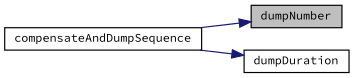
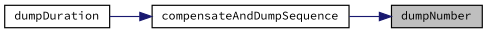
edge "compensateAndDumpSequence" -> "dumpDuration": reversed
